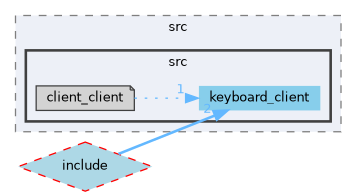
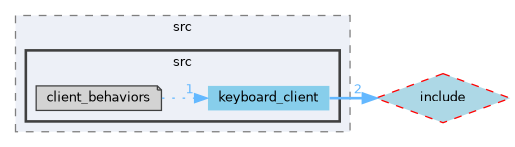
node "client_client": label "client_client" -> "client_behaviors"
edge "include" -> "keyboard_client": reversed
